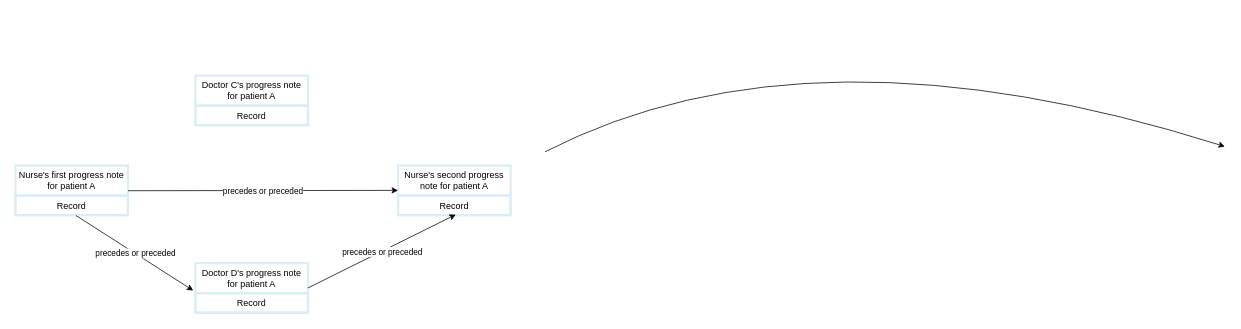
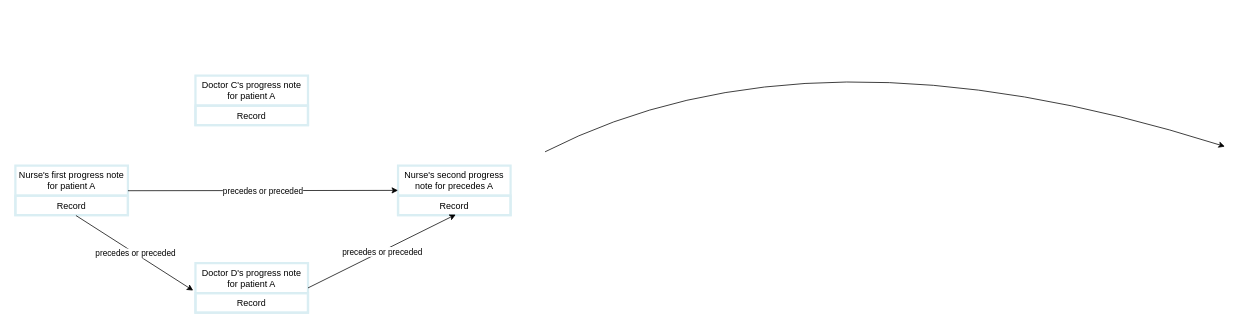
node "Nurse's second progress note for patient A": label "Nurse's second progress note for patient A" -> "Nurse's second progress note for precedes A"
